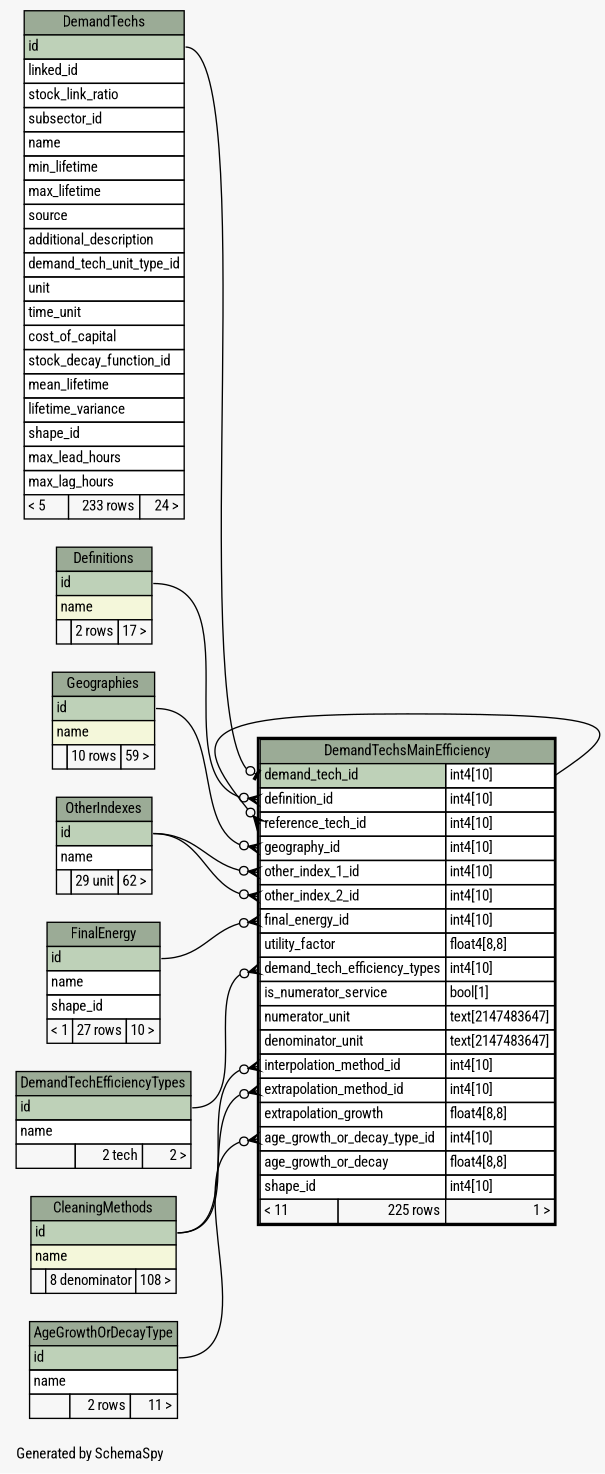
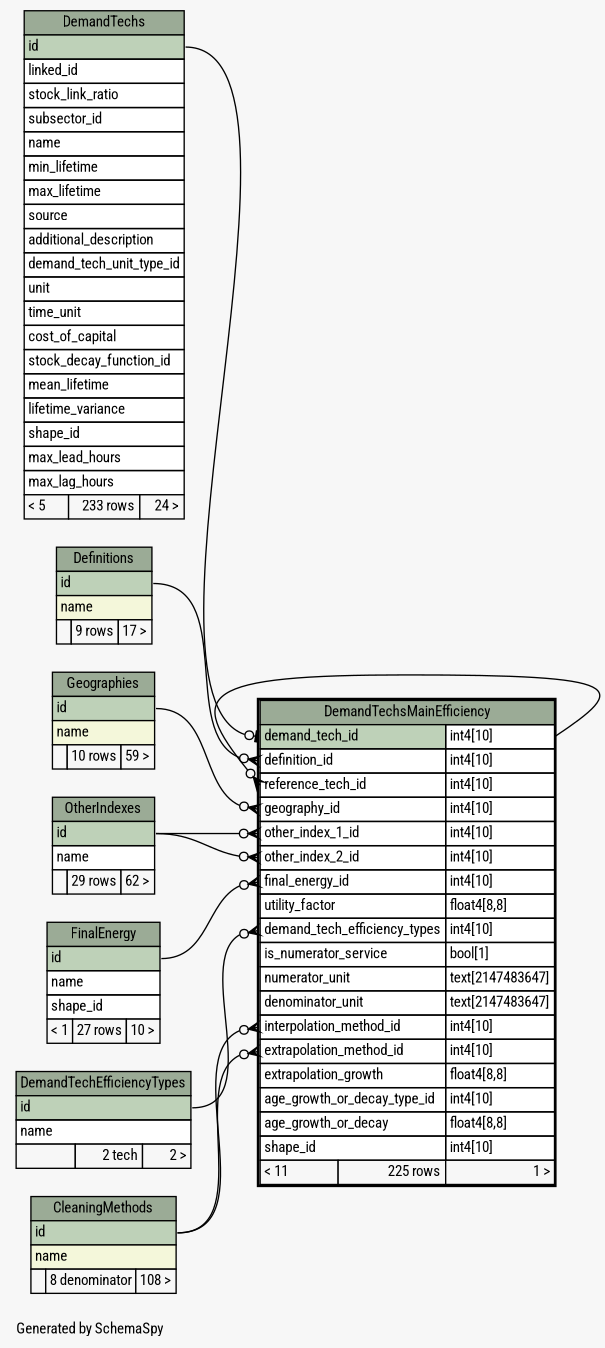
node "Definitions": text "2 rows" -> "9 rows"
node "OtherIndexes": text "29 unit" -> "29 rows"
node "AgeGrowthOrDecayType": removed
